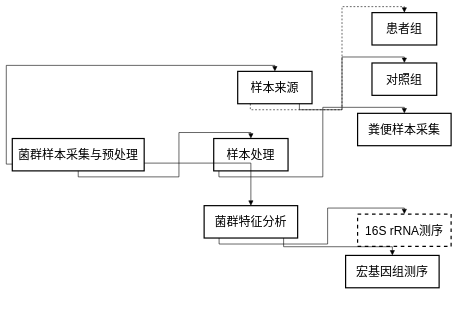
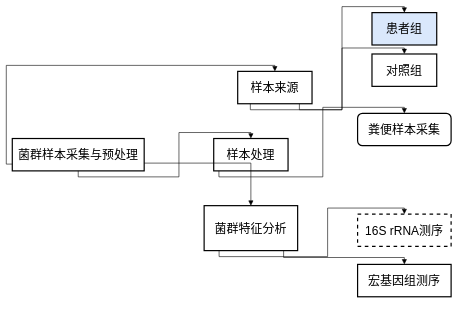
edge "样本来源" -> "患者组": style dashed -> solid
node "患者组": fillcolor #ffffff -> #dae8fc
node "对照组": moved (405, 79) -> (405, 70)
node "粪便样本采集": shape rectangle -> rounded rectangle
node "菌群特征分析": size 94x32 -> 94x45
node "宏基因组测序": moved (393, 272) -> (405, 281)
